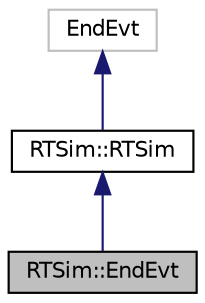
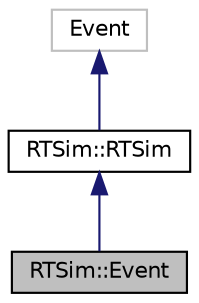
node "EndEvt": label "EndEvt" -> "Event"
node "RTSim::EndEvt": label "RTSim::EndEvt" -> "RTSim::Event"
